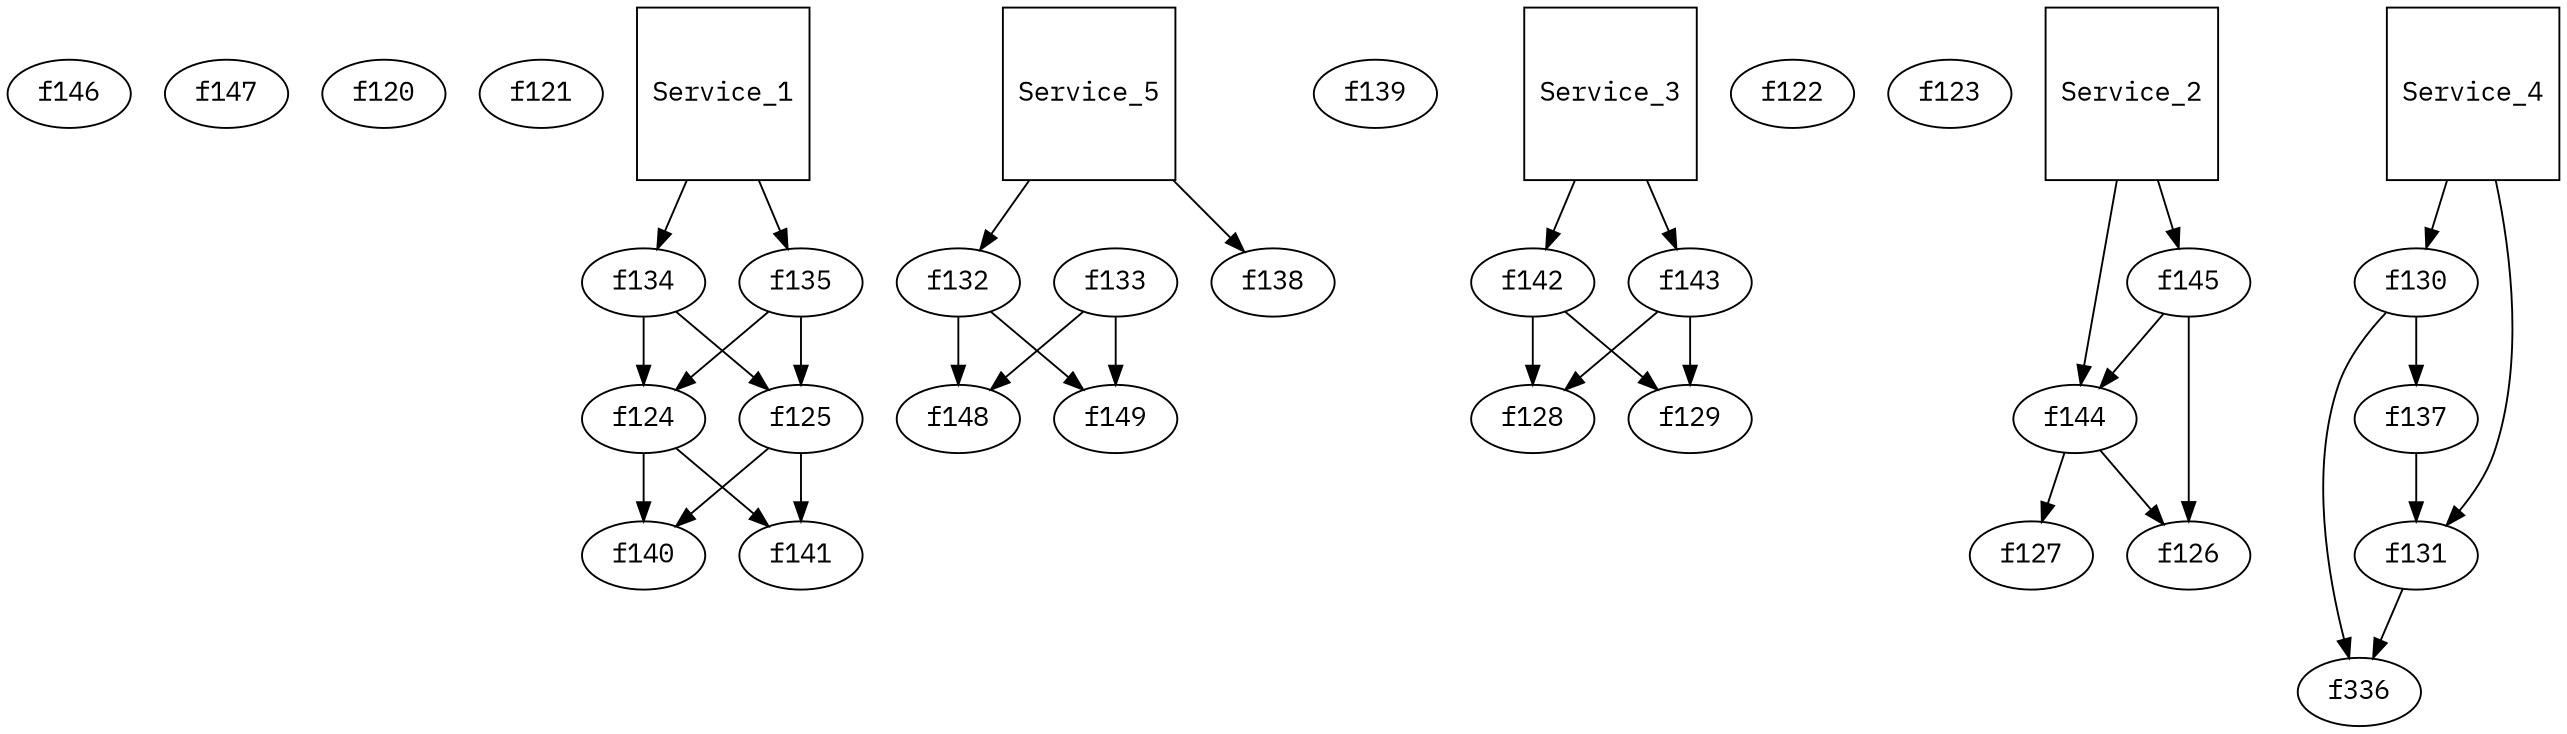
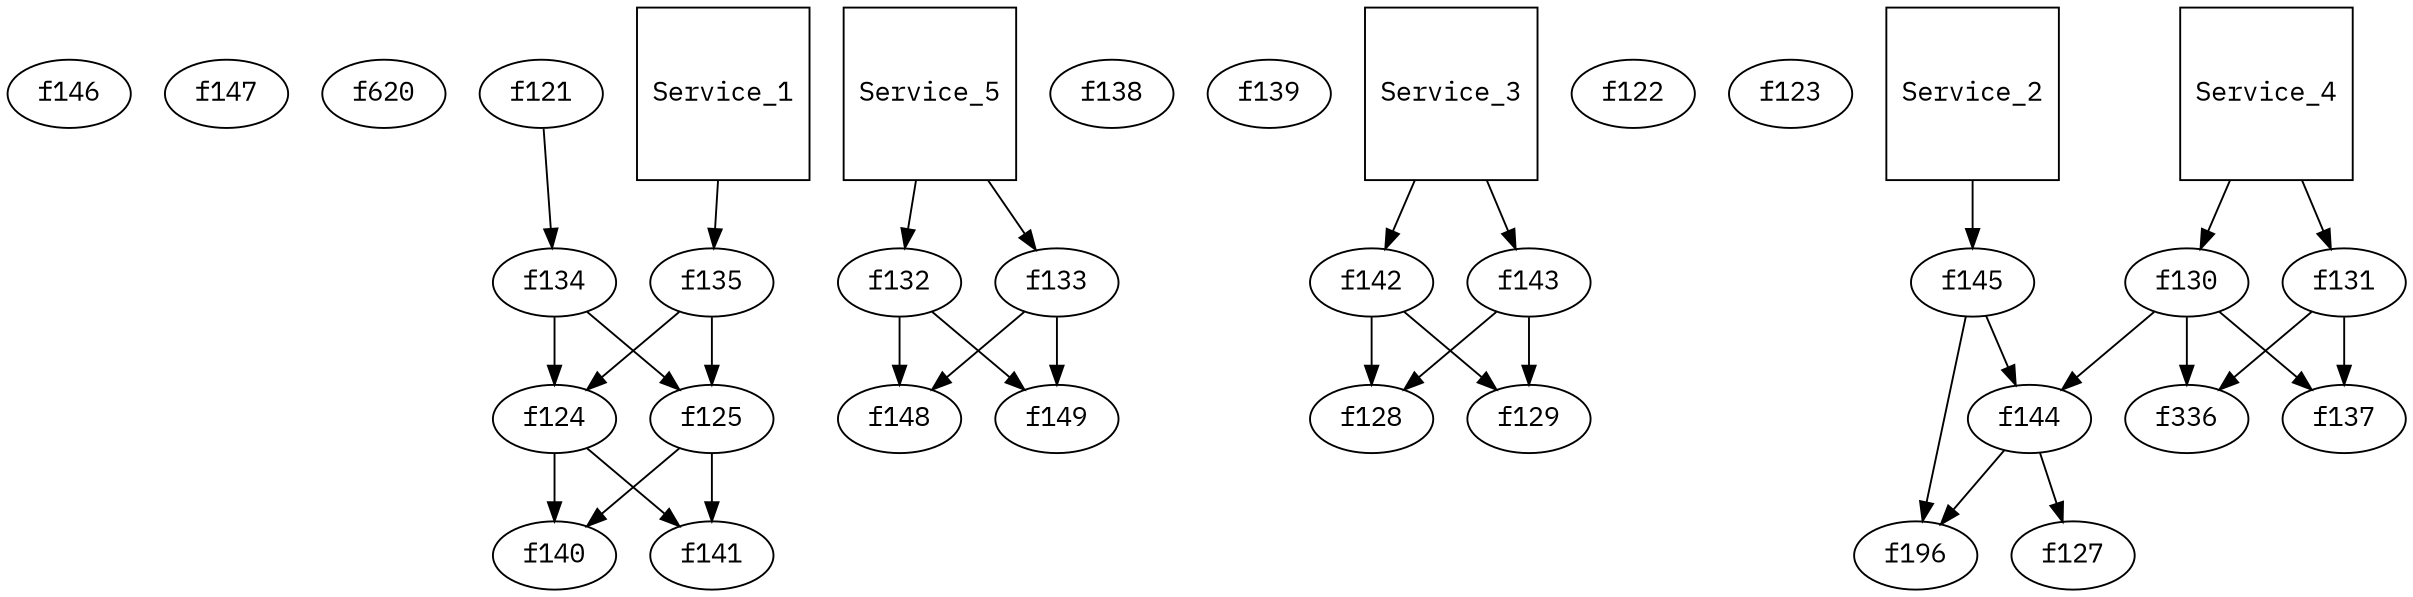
node "f120": label "f120" -> "f620"
edge "Service_1" -> "f134": now "f121" -> "f134"
edge "Service_5" -> "f138": now "Service_5" -> "f133"
edge "Service_2" -> "f144": now "f130" -> "f144"
edge "f137" -> "f131": reversed
node "f126": label "f126" -> "f196"
